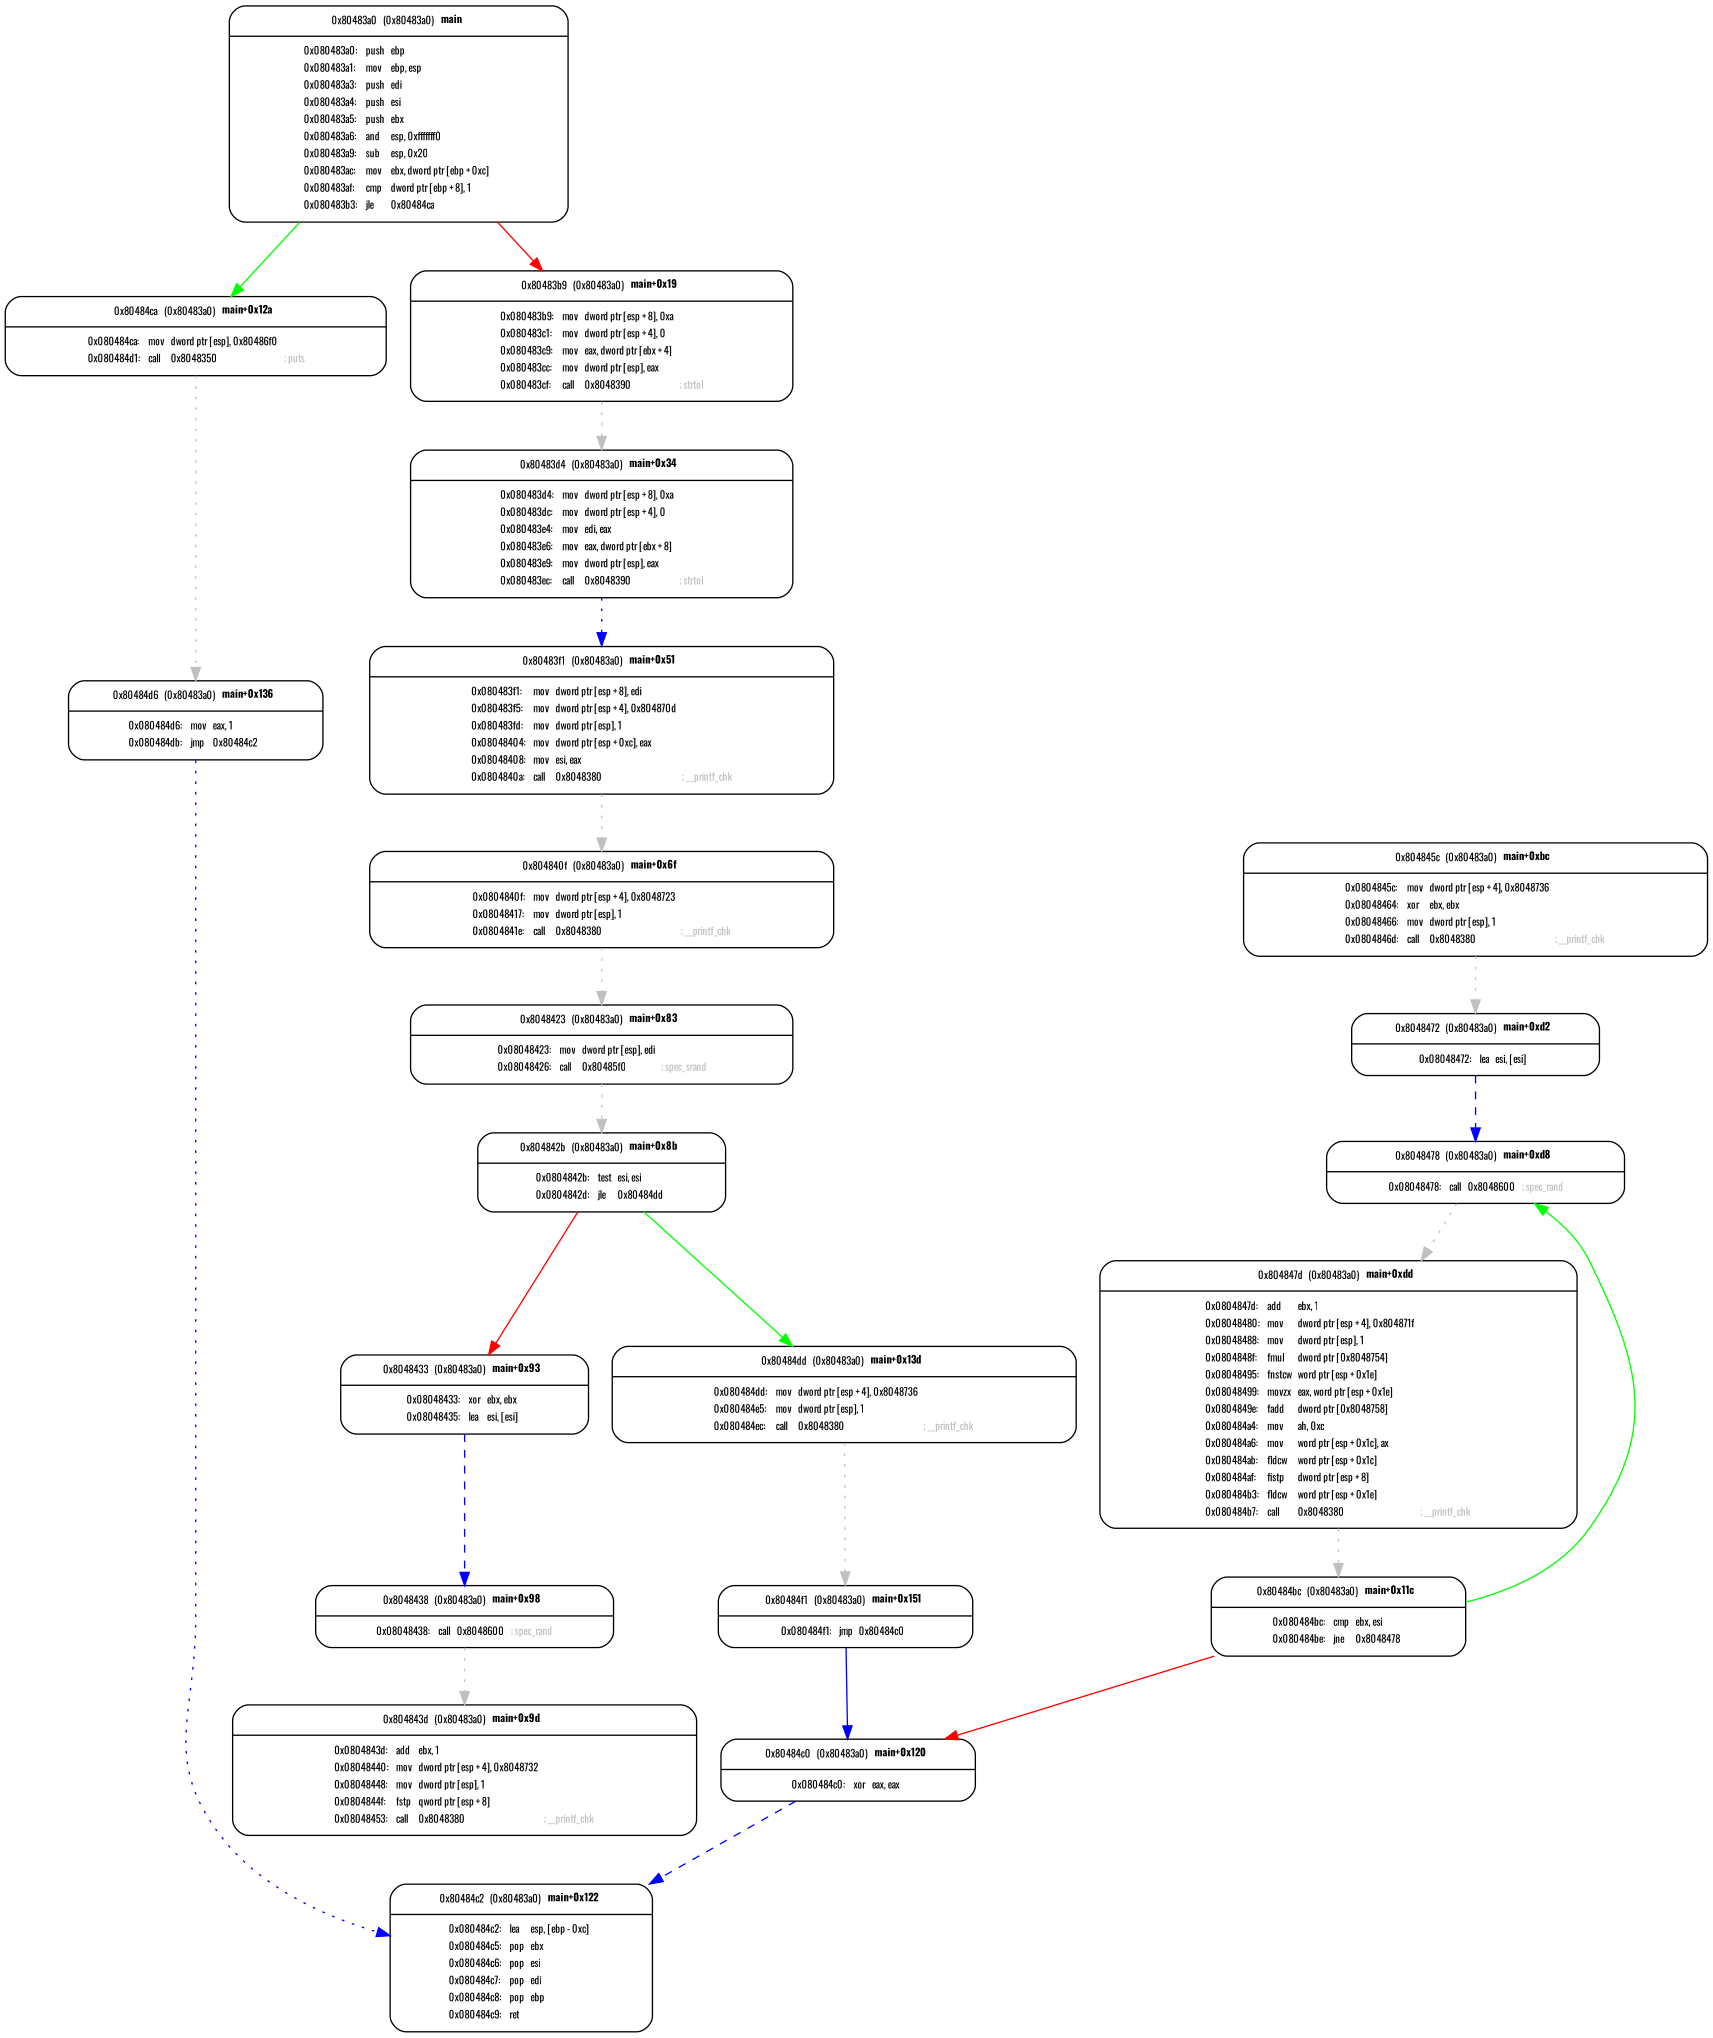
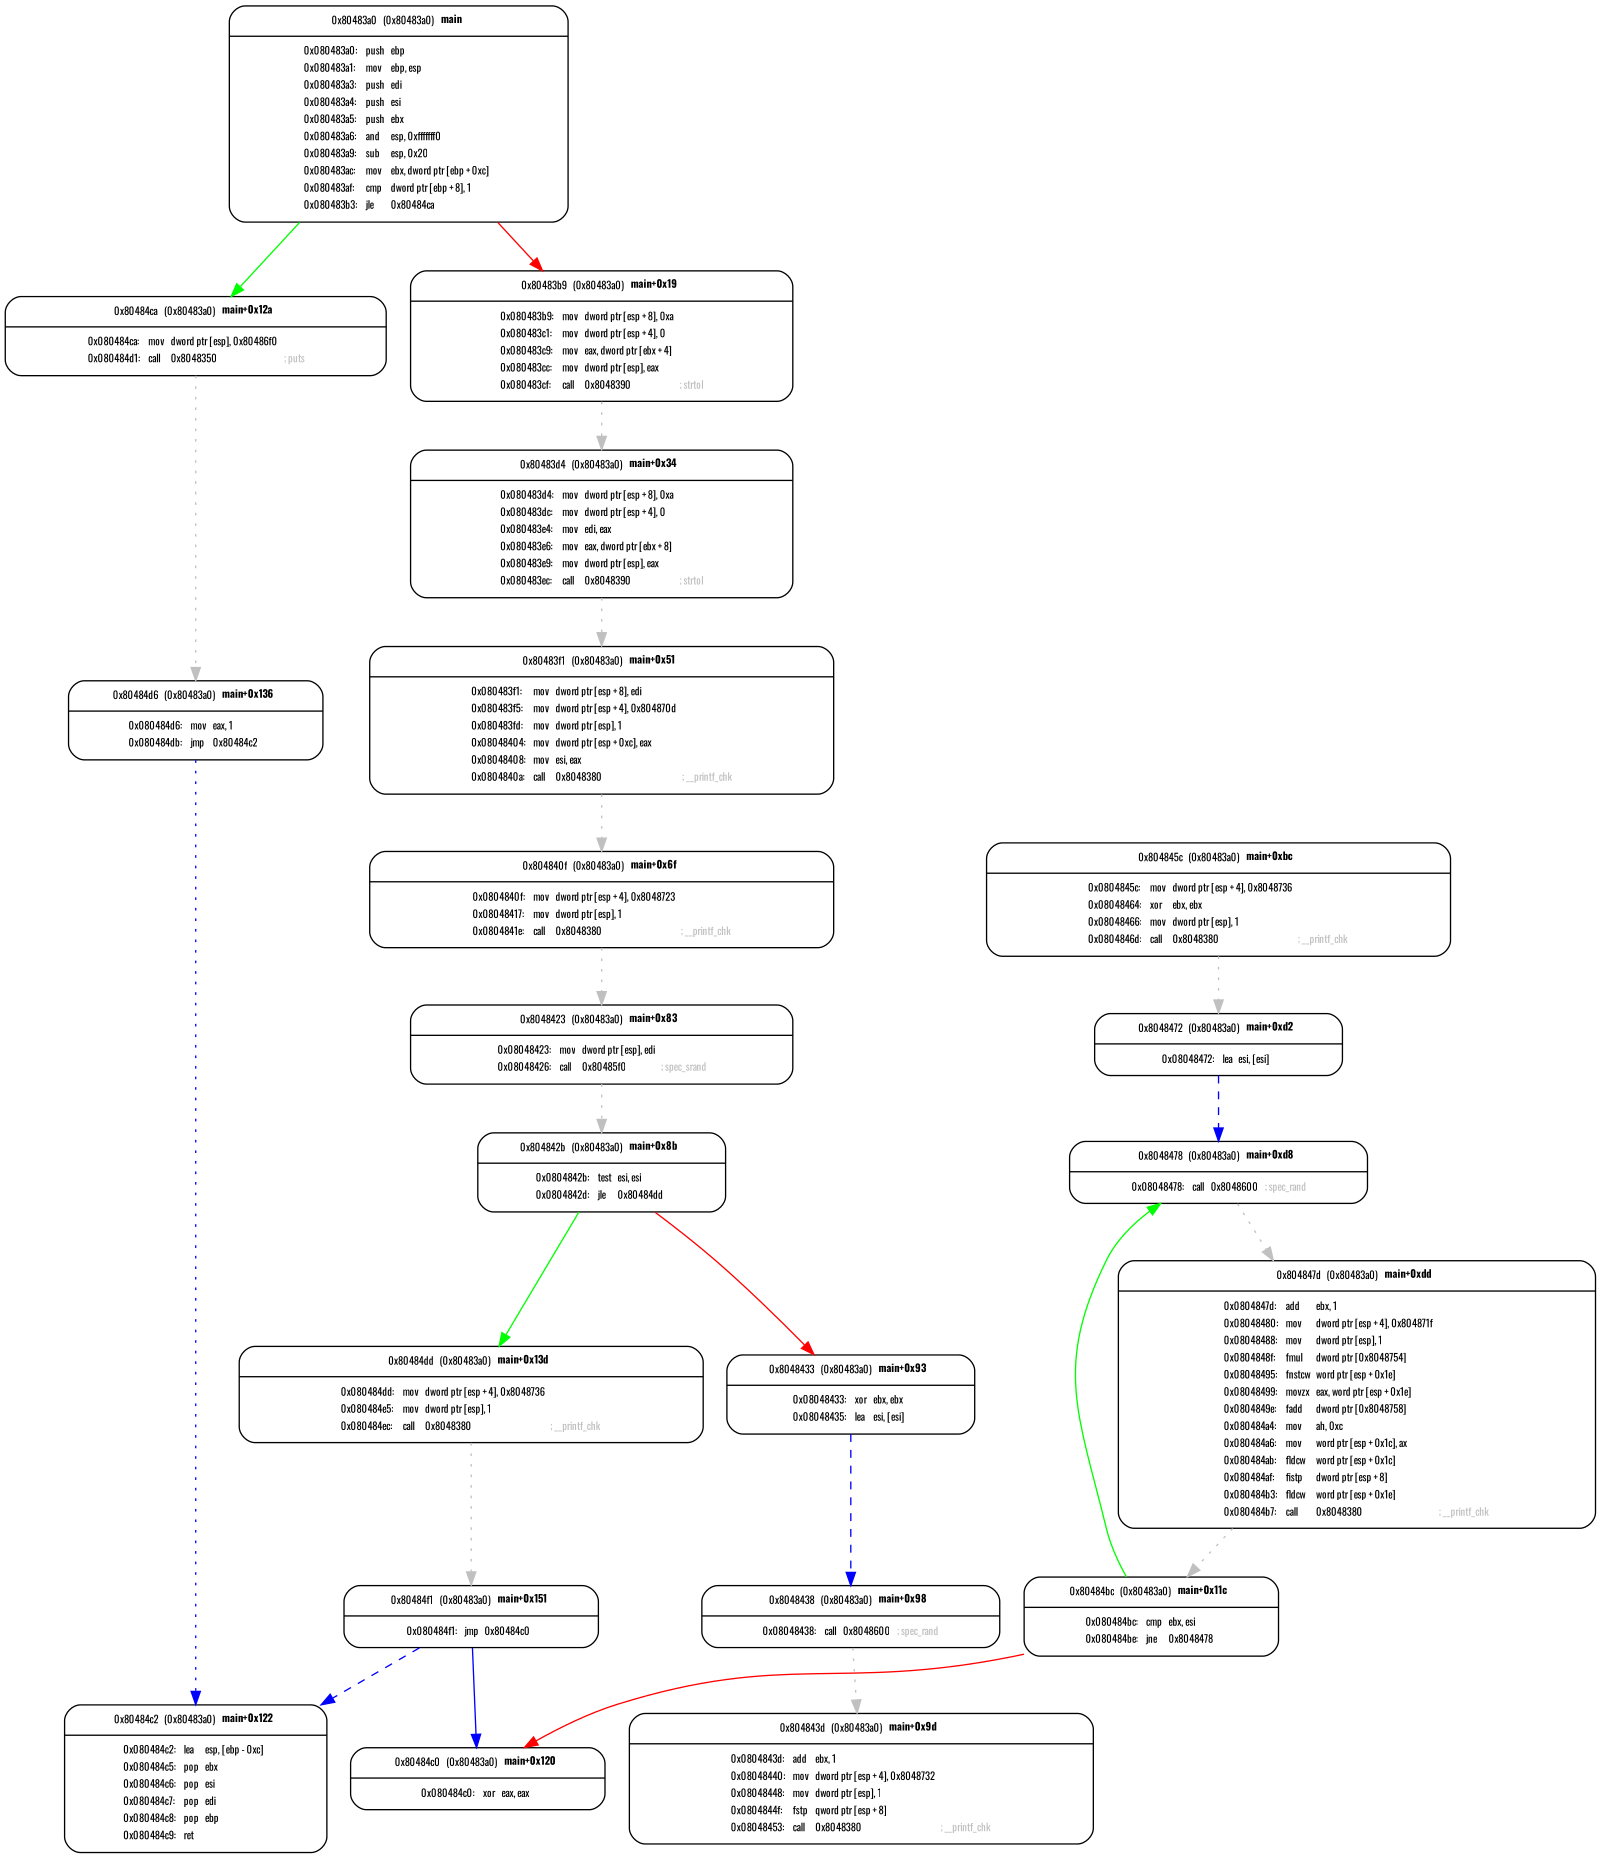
edge "0x80483d4" -> "0x80483f1": color blue -> gray
edge "0x80484c0" -> "0x80484c2": now "0x80484f1" -> "0x80484c2"
